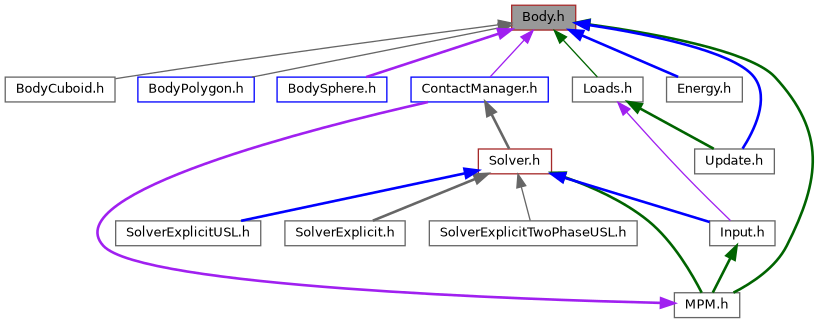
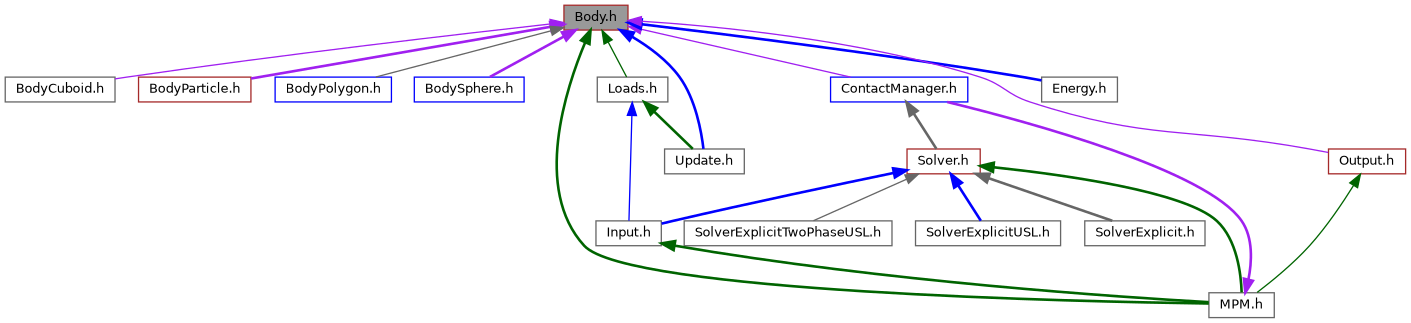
edge "BodyCuboid.h" -> "Body.h": color gray40 -> purple
node "BodyParticle.h": added
node "Output.h": added
edge "Input.h" -> "Loads.h": color purple -> blue
